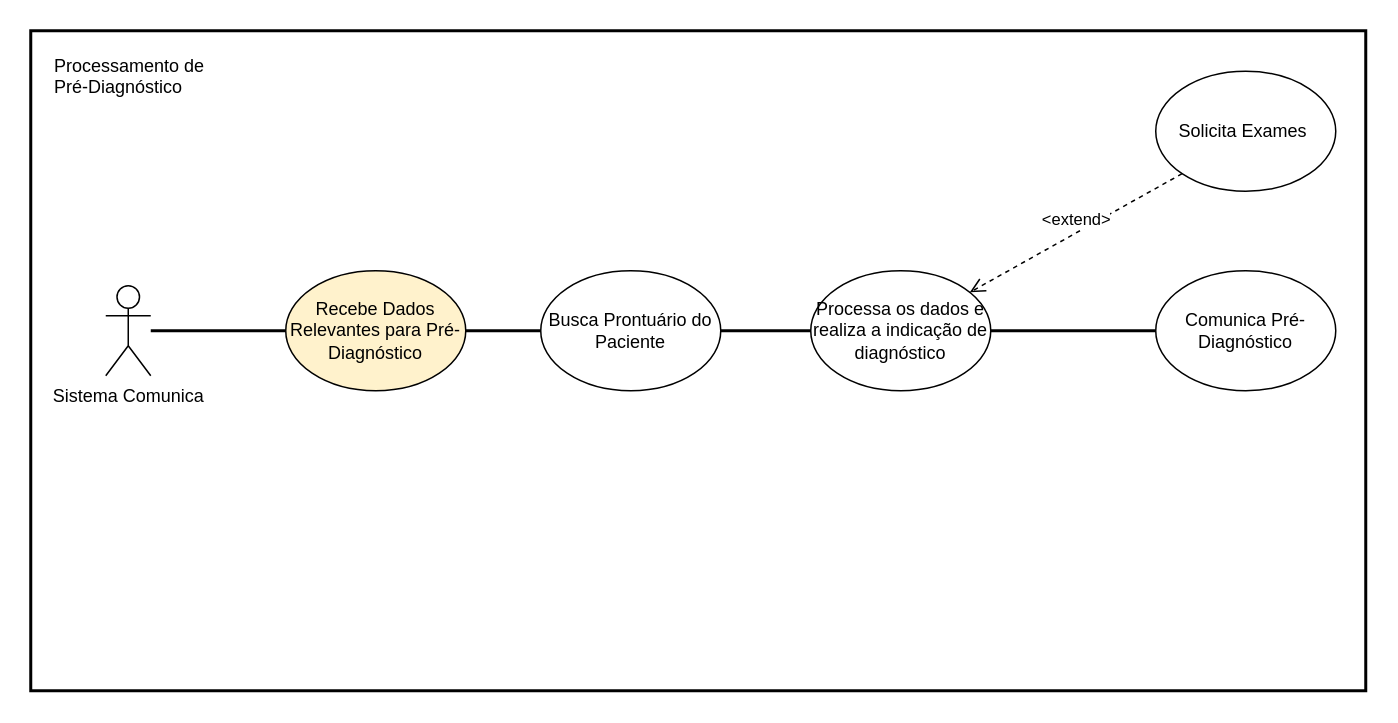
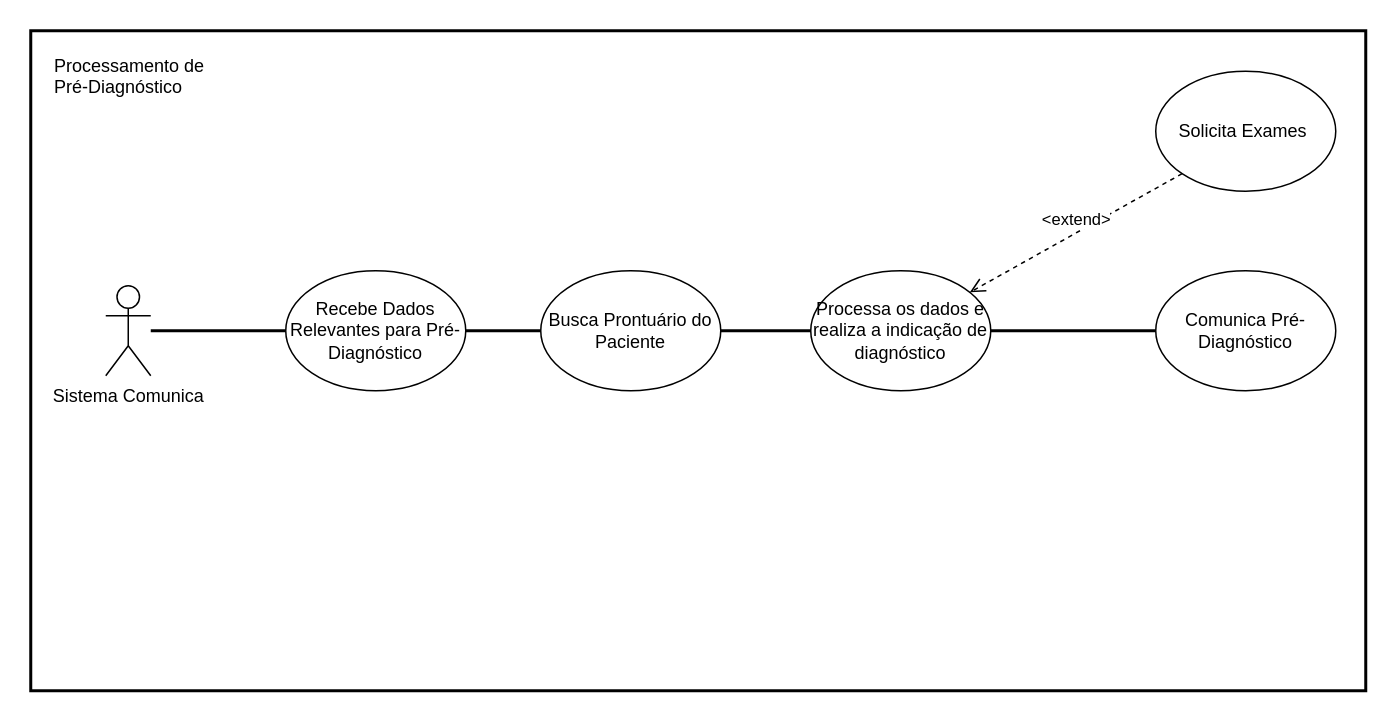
node "Recebe Dados Relevantes para Pré-Diagnóstico": fillcolor #fff2cc -> #ffffff
